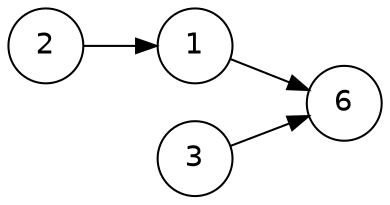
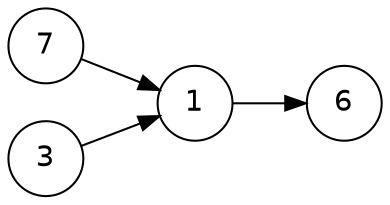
node "2": label "2" -> "7"
edge "3" -> "6": now "3" -> "1"
